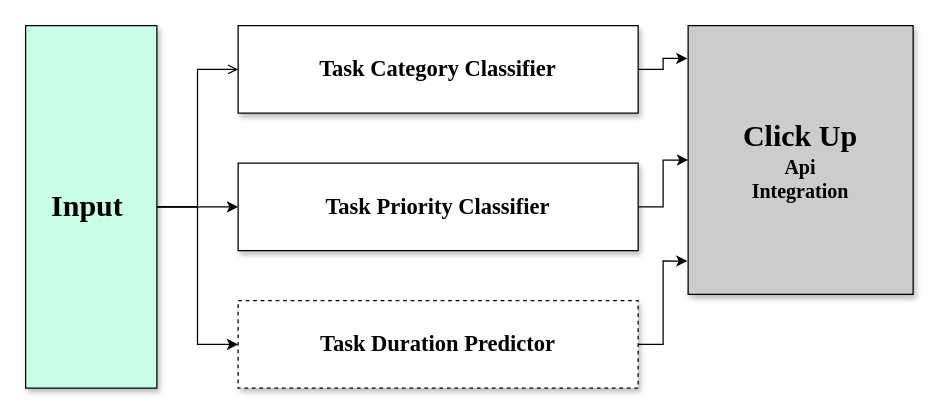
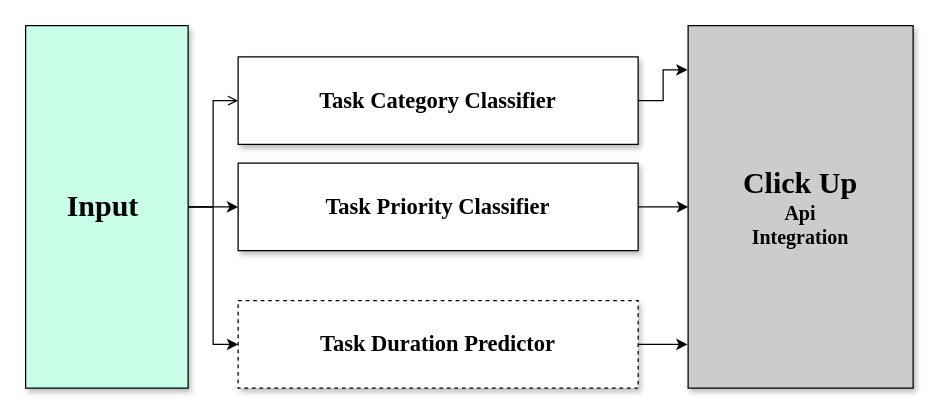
node "Task Category Classifier": moved (438, 69) -> (438, 101)
node "Click Up Api Integration": size 225x269 -> 225x363
node "Input": size 131x363 -> 163x363
